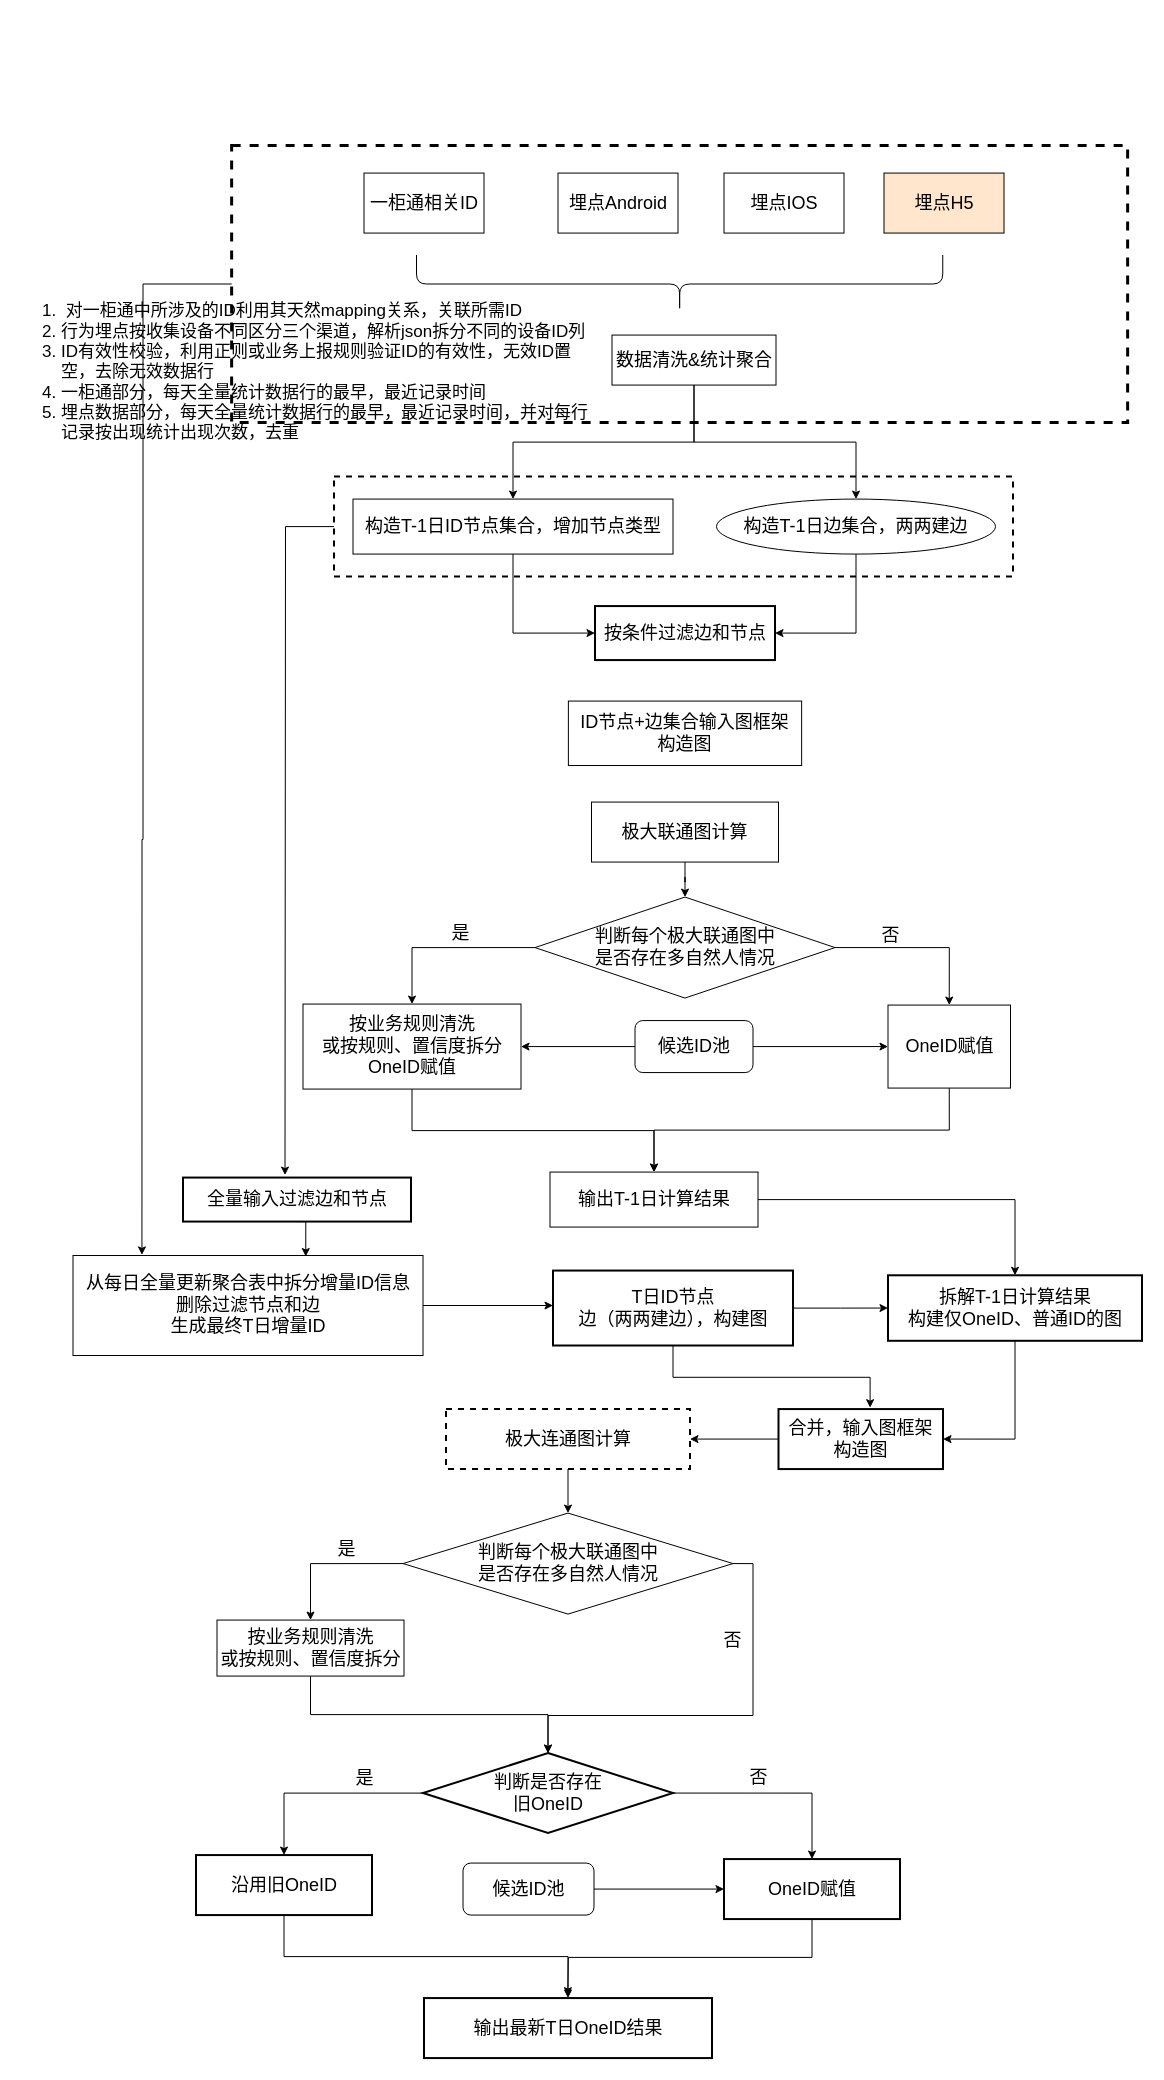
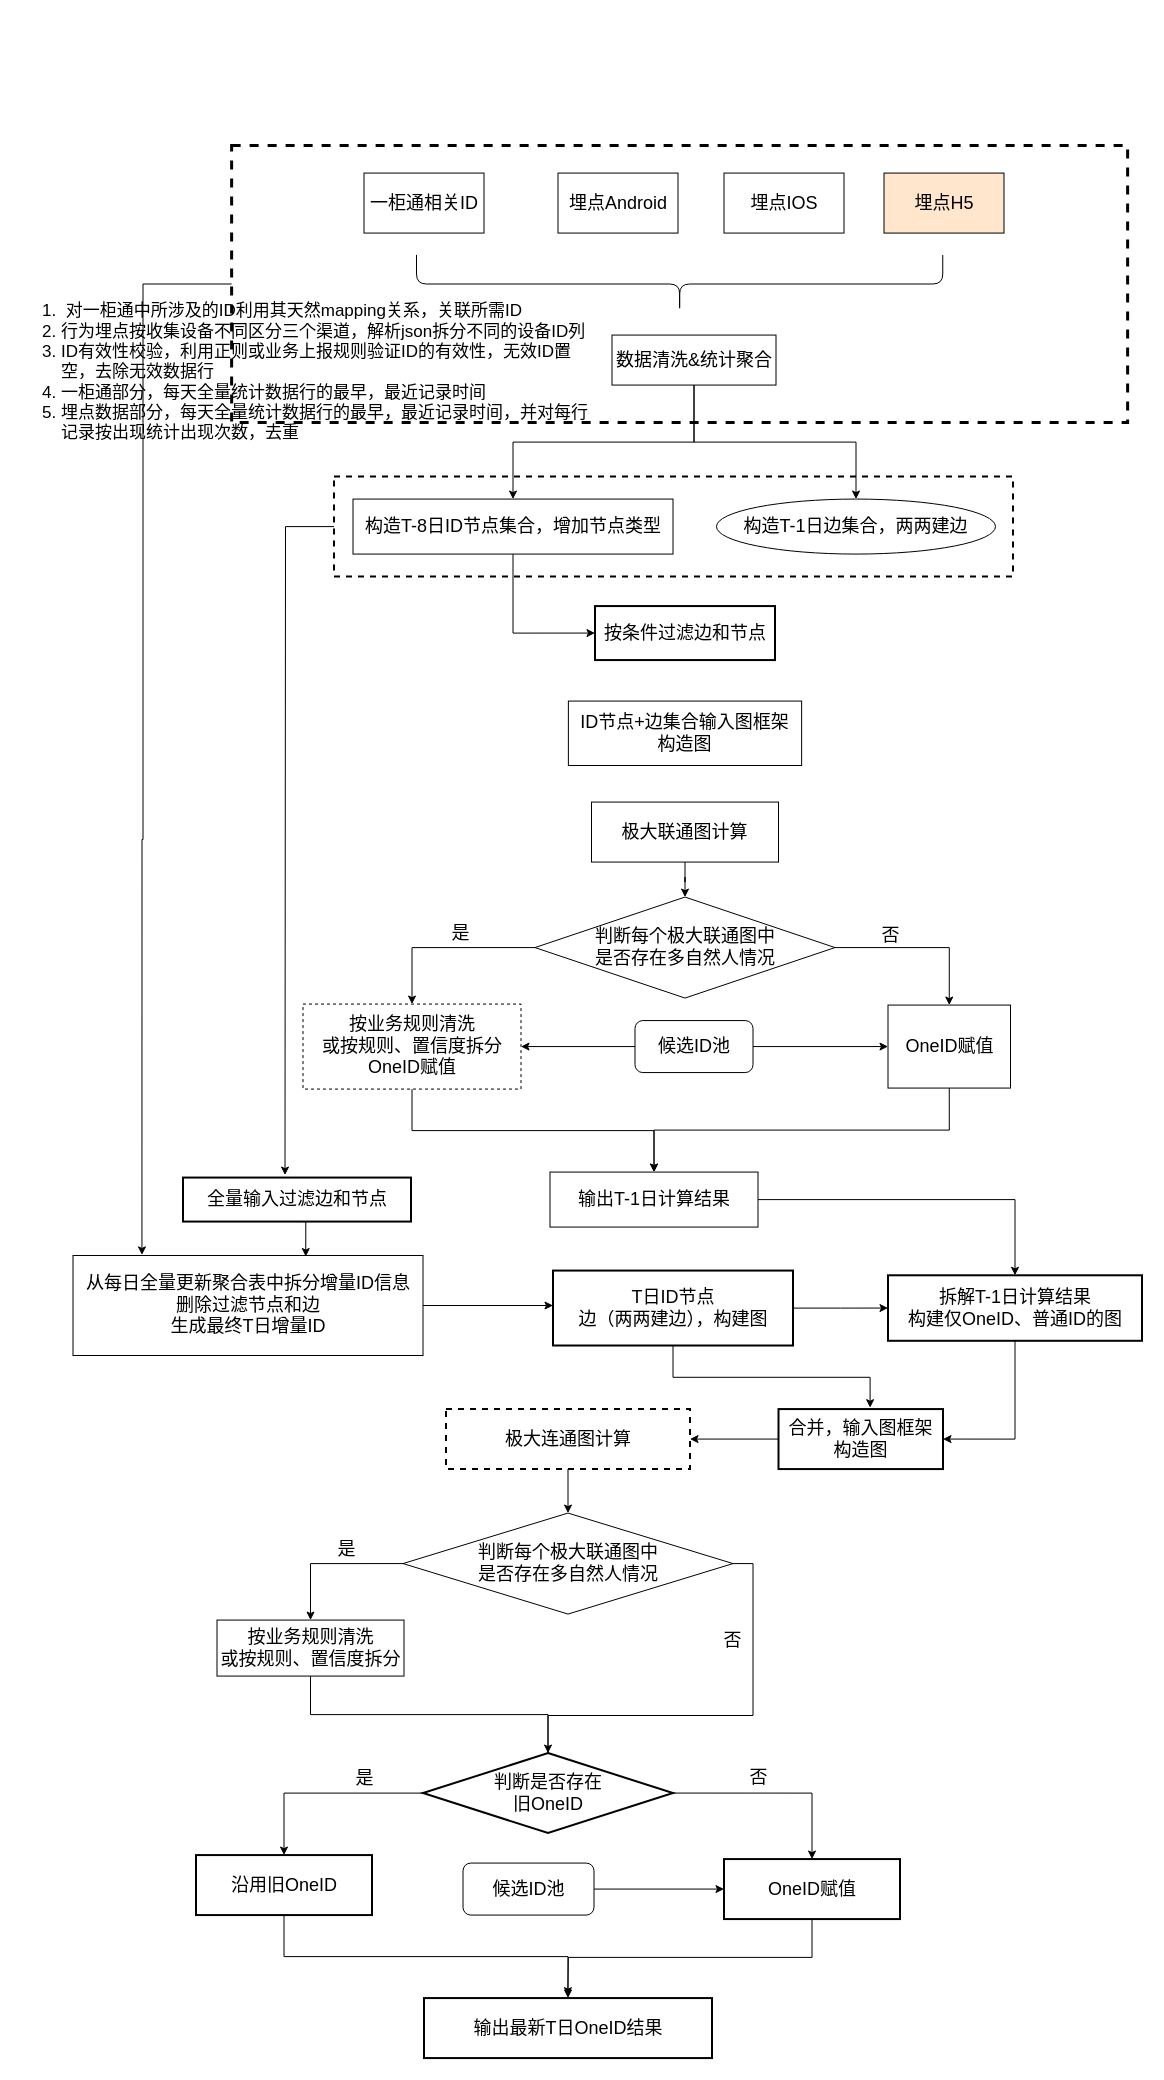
node "构造T-1日ID节点集合，增加节点类型": label "构造T-1日ID节点集合，增加节点类型" -> "构造T-8日ID节点集合，增加节点类型"
edge "构造T-1日边集合，两两建边" -> "按条件过滤边和节点": removed
node "按业务规则清洗或按规则、置信度拆分OneID赋值": style solid -> dashed
edge "按业务规则清洗或按规则、置信度拆分" -> "判断是否存在旧OneID": arrowhead classic -> none
